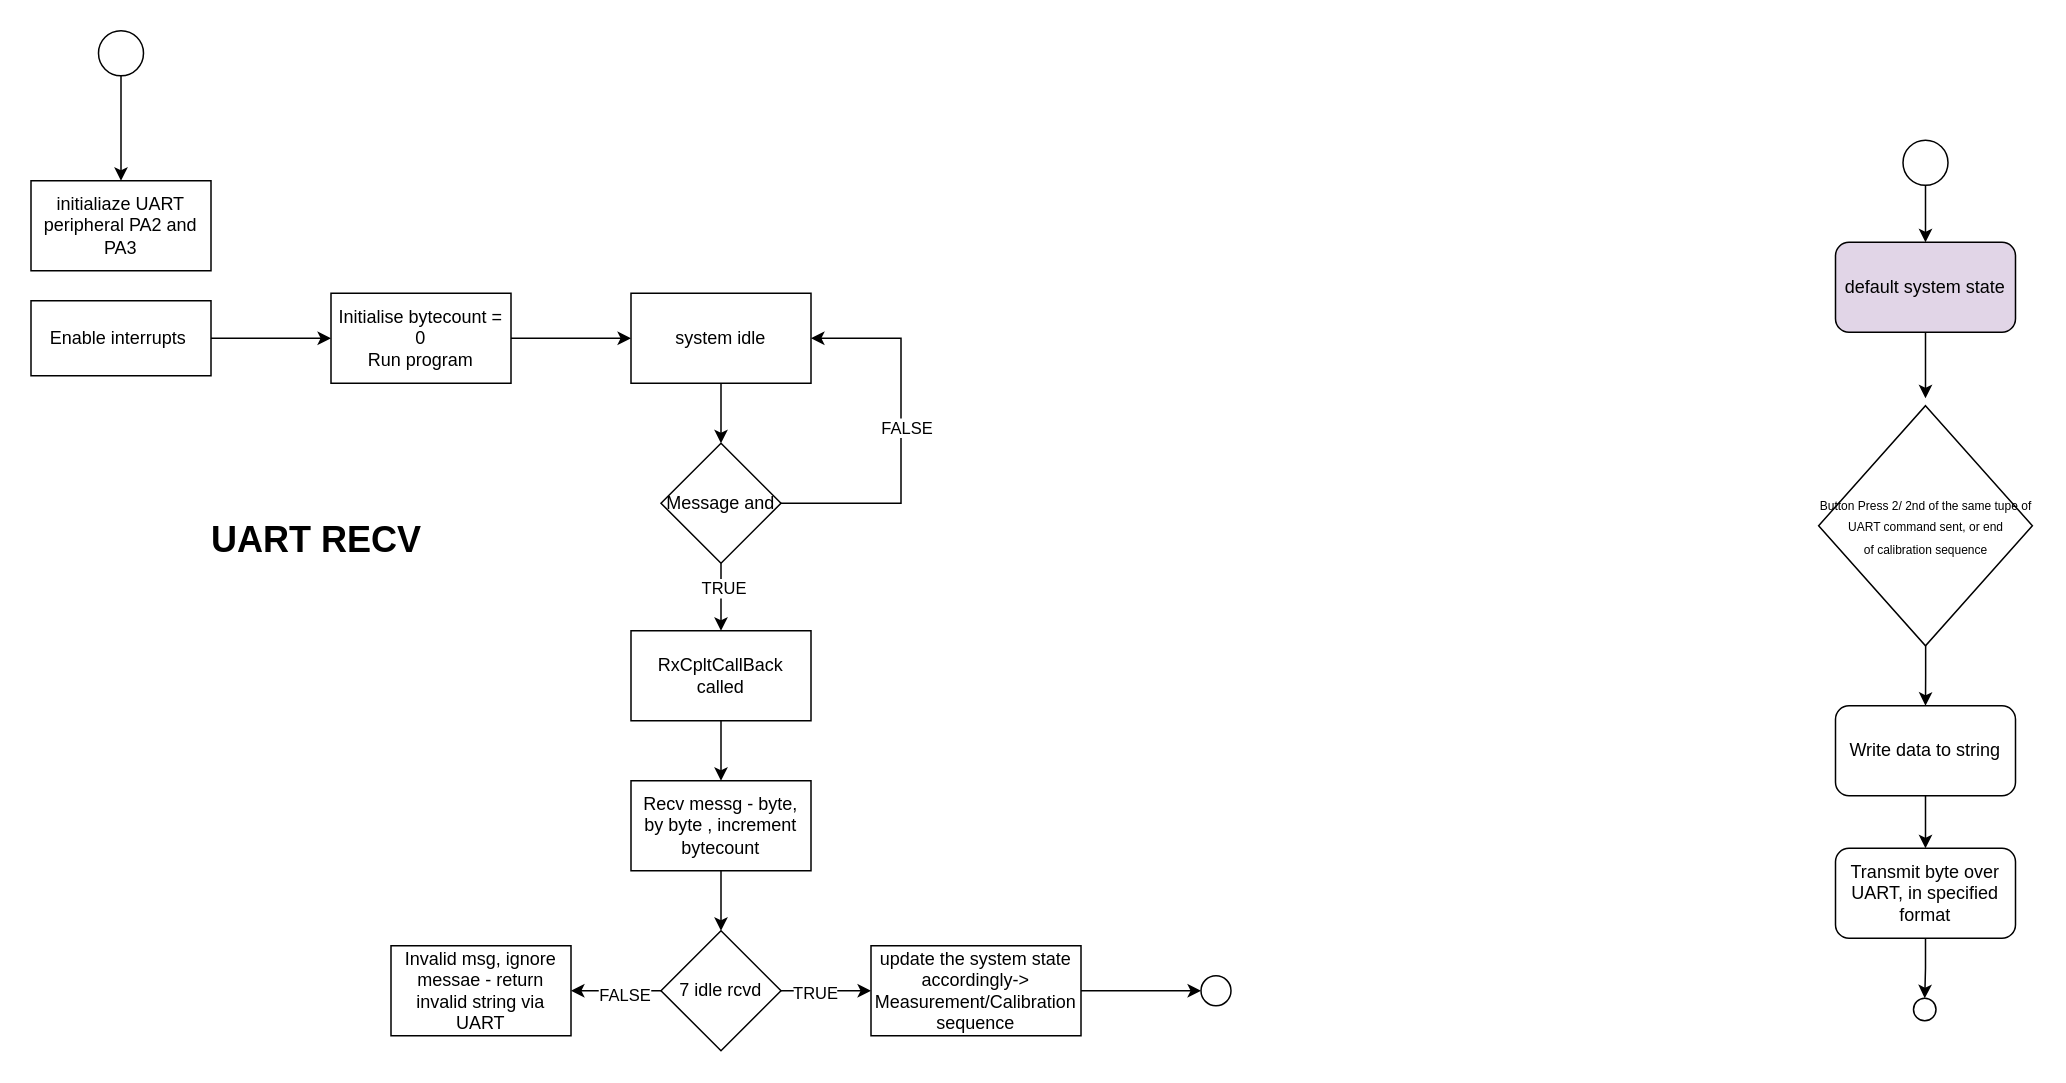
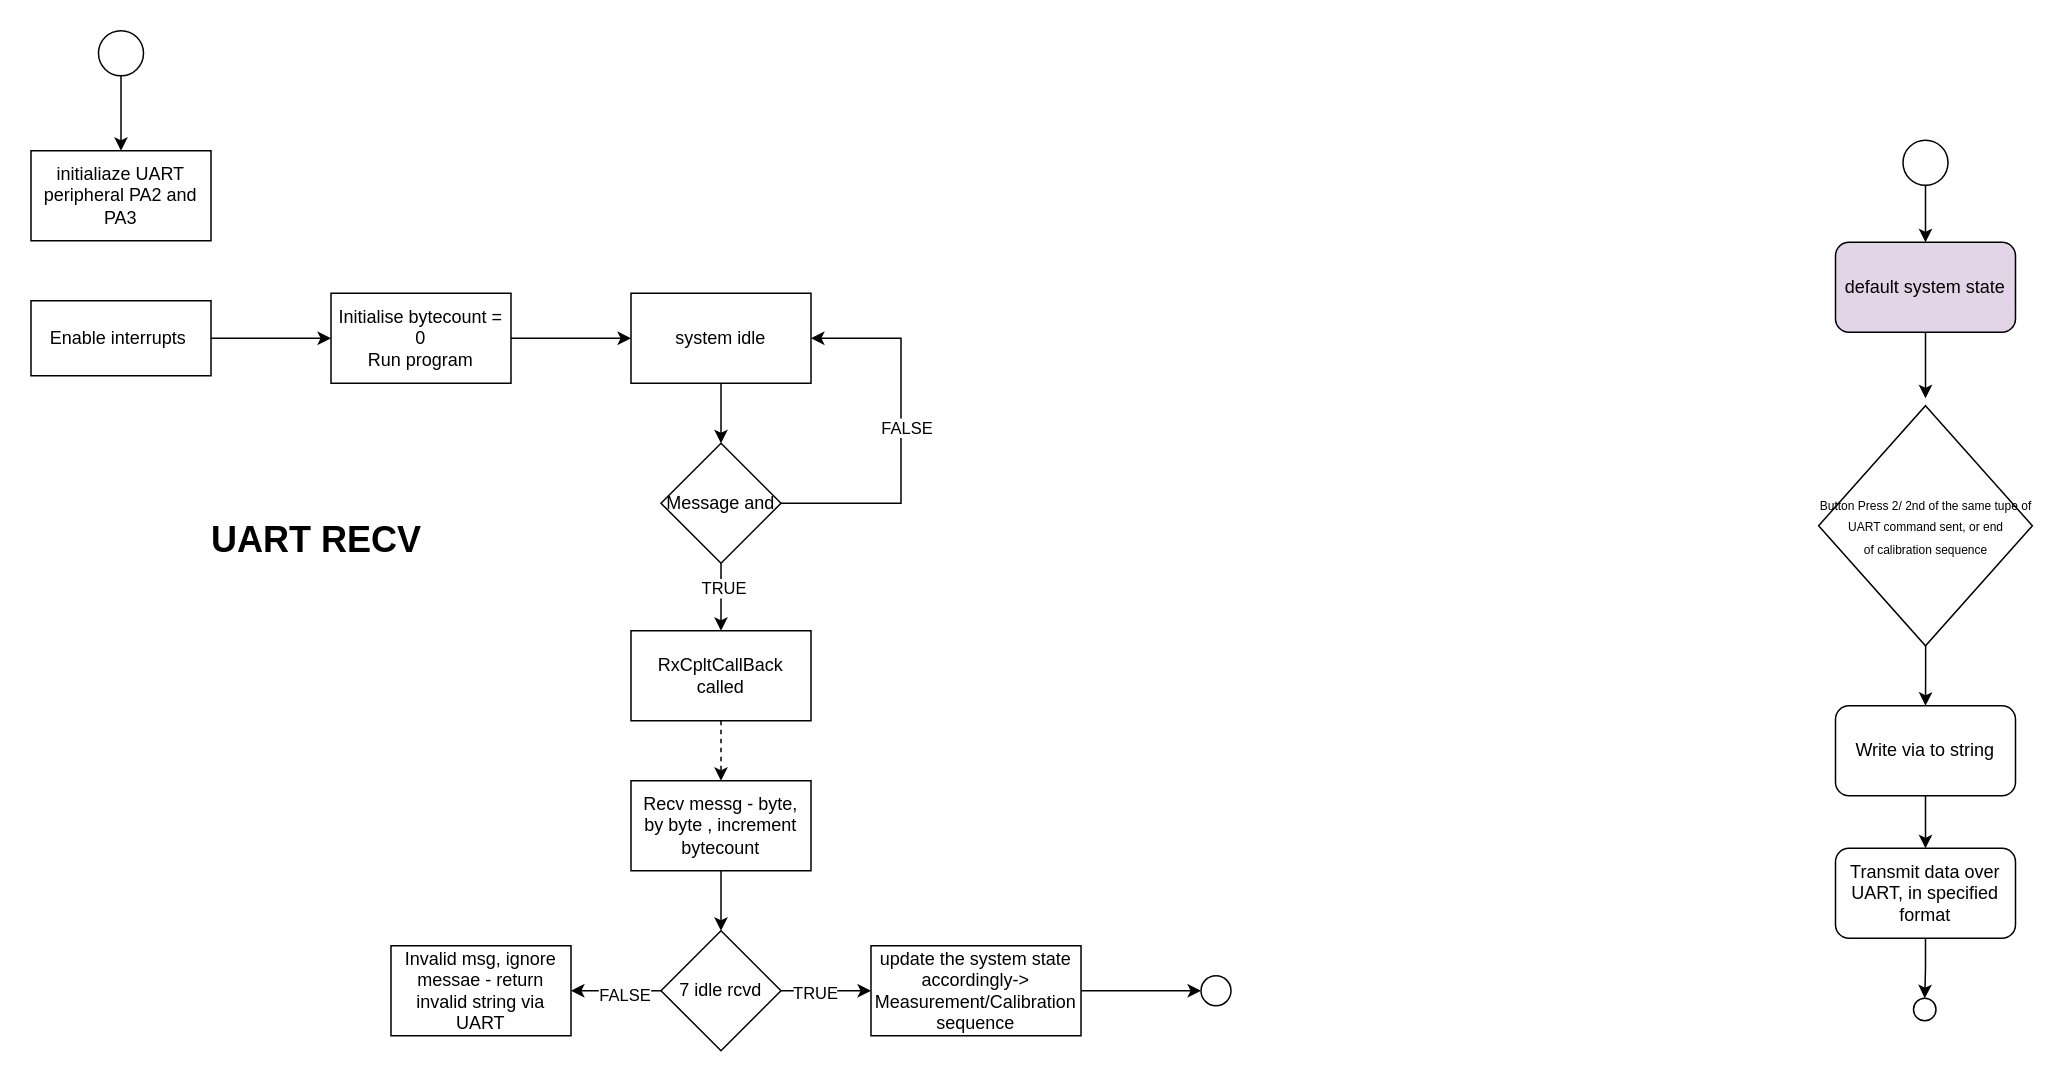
node "initialiaze UART peripheral PA2 and PA3": moved (121, 226) -> (121, 196)
edge "RxCpltCallBack called" -> "Recv messg - byte, by byte , increment bytecount": style solid -> dashed
node "Write data to string": label "Write data to string" -> "Write via to string"
node "Transmit byte over UART, in specified format": label "Transmit byte over UART, in specified format" -> "Transmit data over UART, in specified format"
